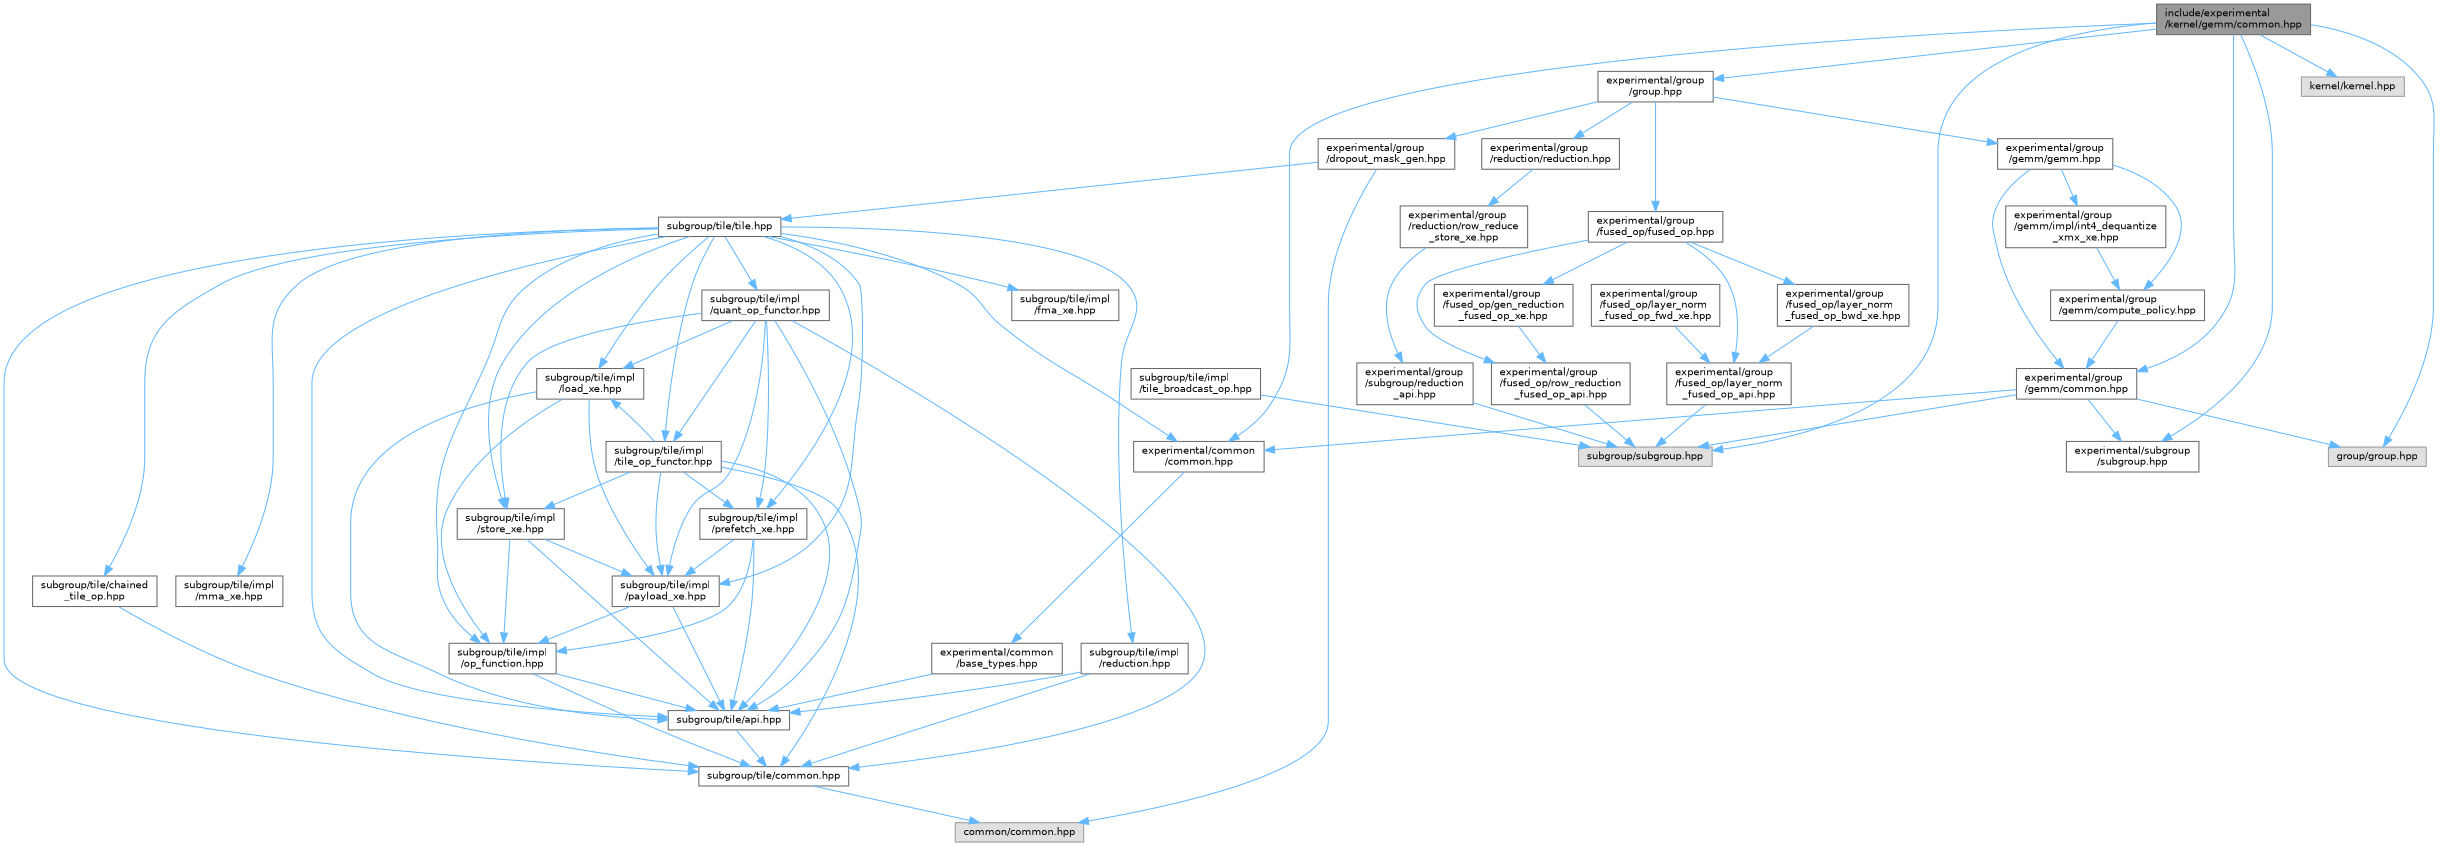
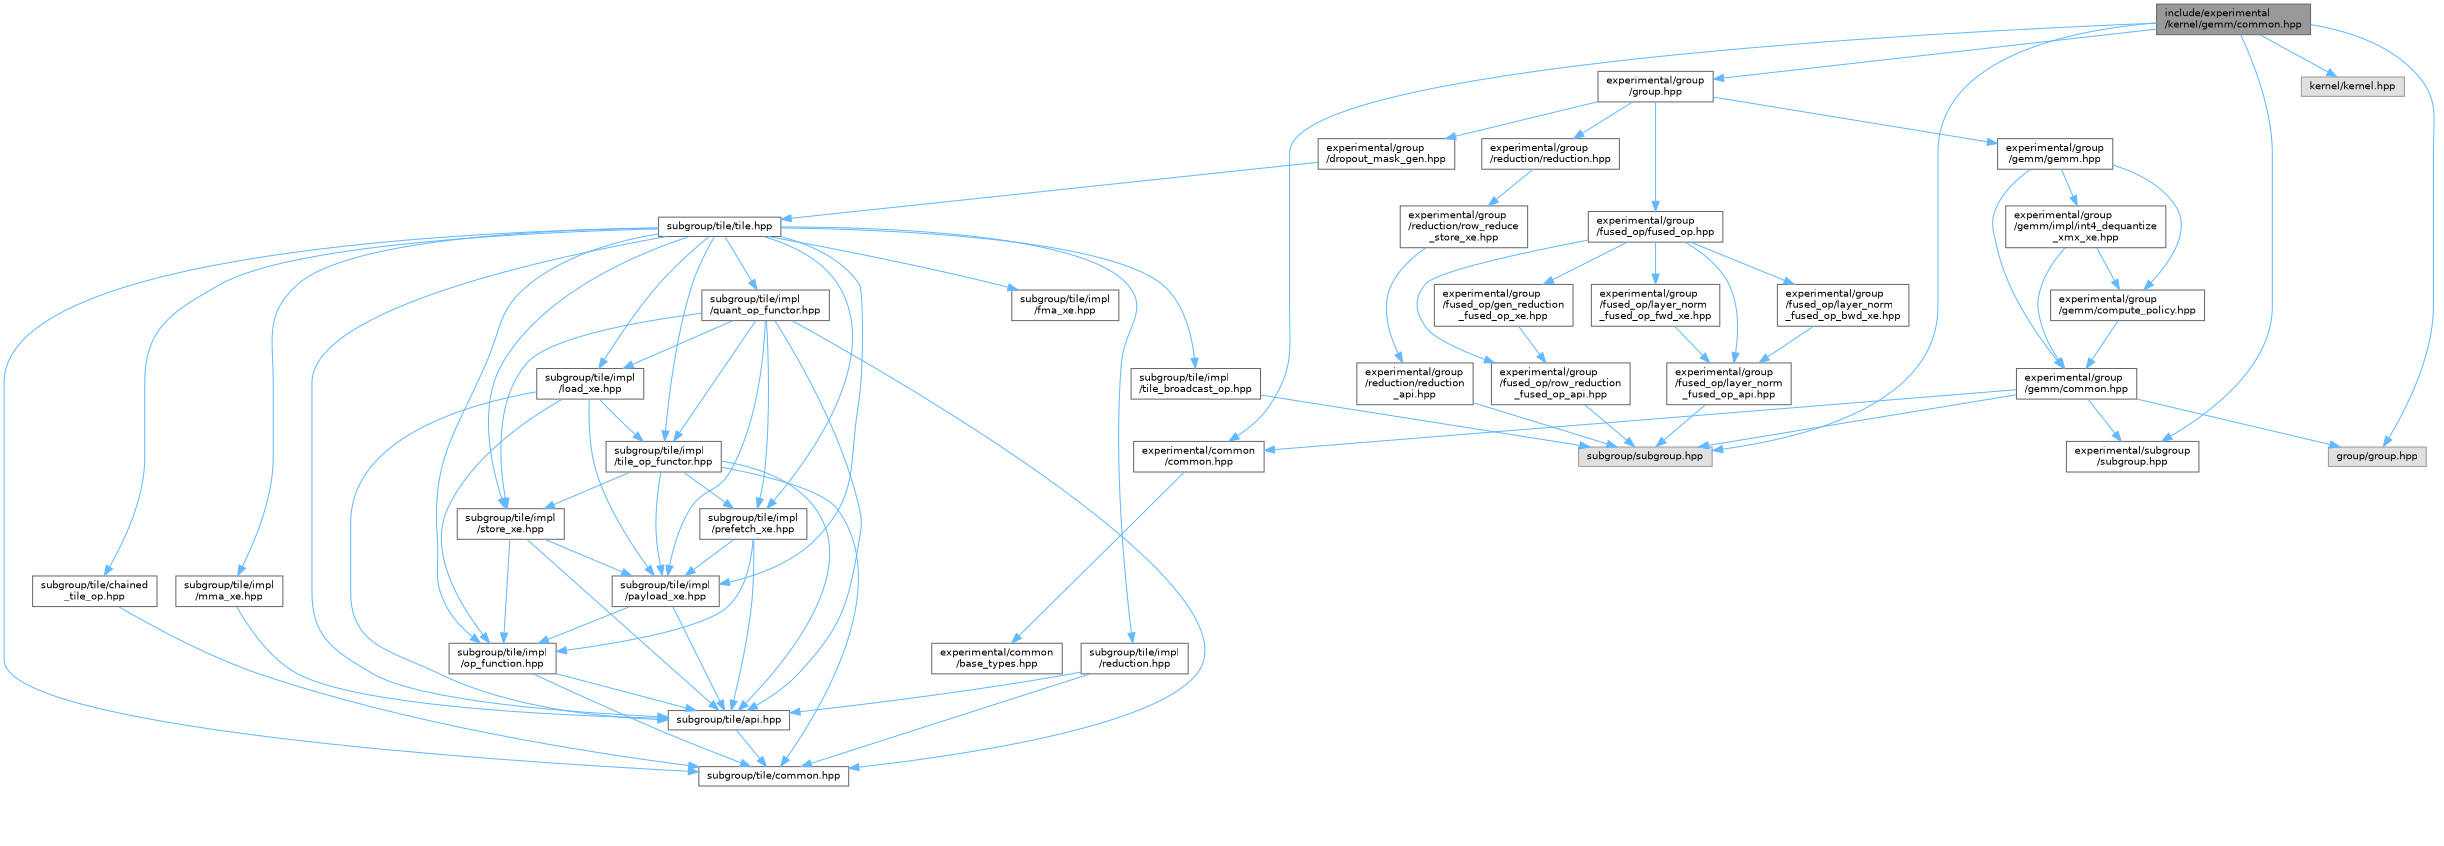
edge "include/experimental /kernel/gemm/common.hpp" -> "experimental/group /gemm/common.hpp": now "experimental/group /gemm/impl/int4_dequantize _xmx_xe.hpp" -> "experimental/group /gemm/common.hpp"
edge "experimental/group /fused_op/fused_op.hpp" -> "experimental/group /fused_op/layer_norm _fused_op_fwd_xe.hpp": added
edge "subgroup/tile/tile.hpp" -> "experimental/common /common.hpp": now "subgroup/tile/tile.hpp" -> "subgroup/tile/impl /tile_broadcast_op.hpp"
node "experimental/group /subgroup/reduction _api.hpp": label "experimental/group /subgroup/reduction _api.hpp" -> "experimental/group /reduction/reduction _api.hpp"
edge "subgroup/tile/impl /tile_op_functor.hpp" -> "subgroup/tile/impl /load_xe.hpp": reversed
edge "experimental/common /base_types.hpp" -> "subgroup/tile/api.hpp": now "subgroup/tile/impl /mma_xe.hpp" -> "subgroup/tile/api.hpp"
node "common/common.hpp": removed
